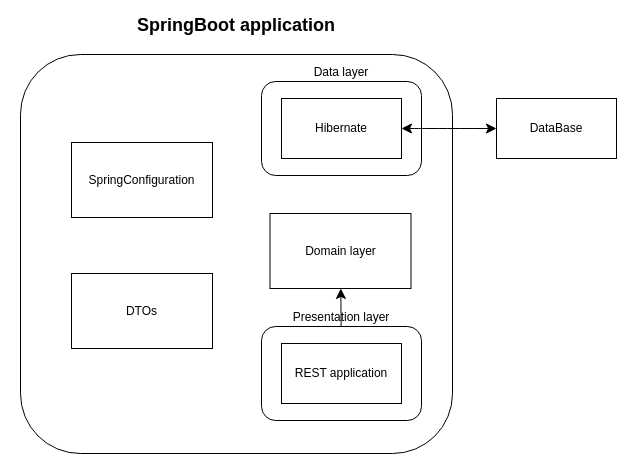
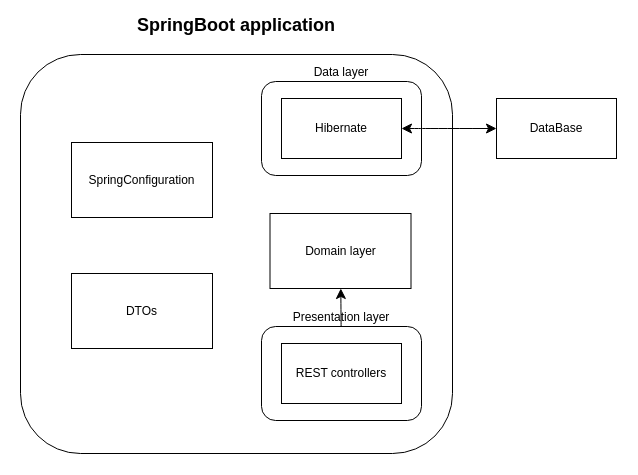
node "REST application": label "REST application" -> "REST controllers"
